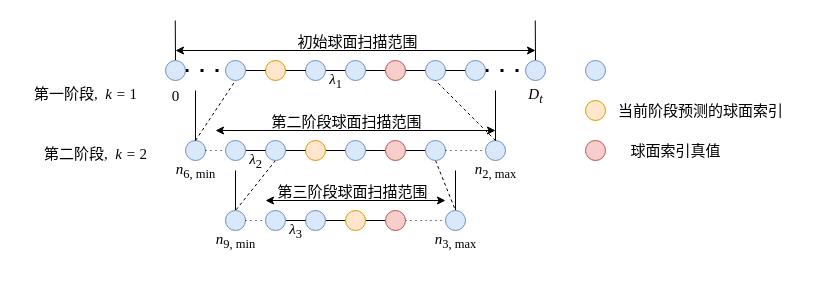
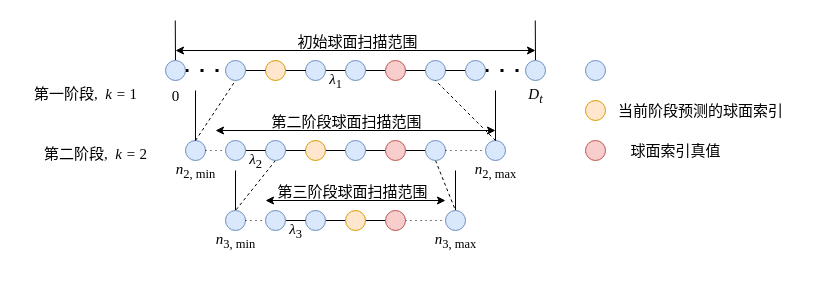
node "n6, min": label "n6, min" -> "n2, min"
node "n9, min": label "n9, min" -> "n3, min"
